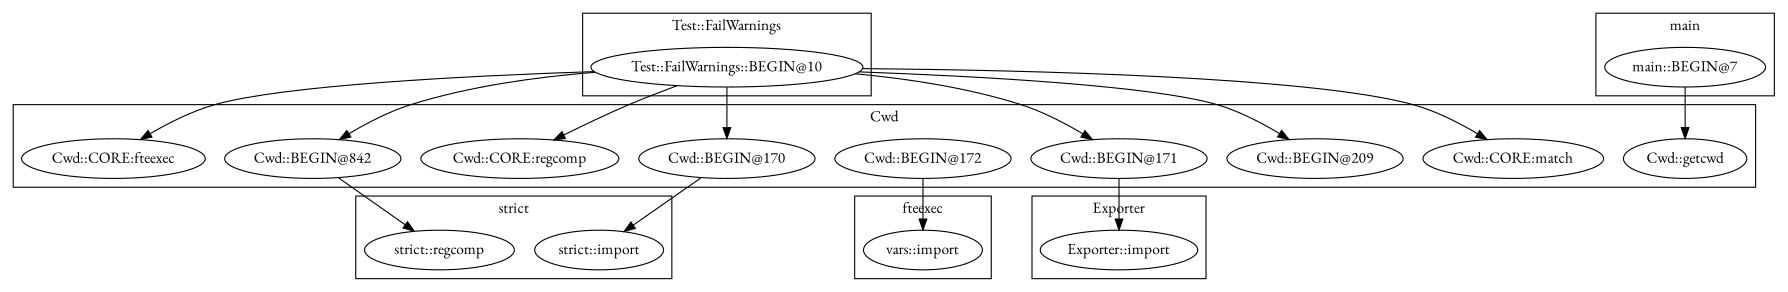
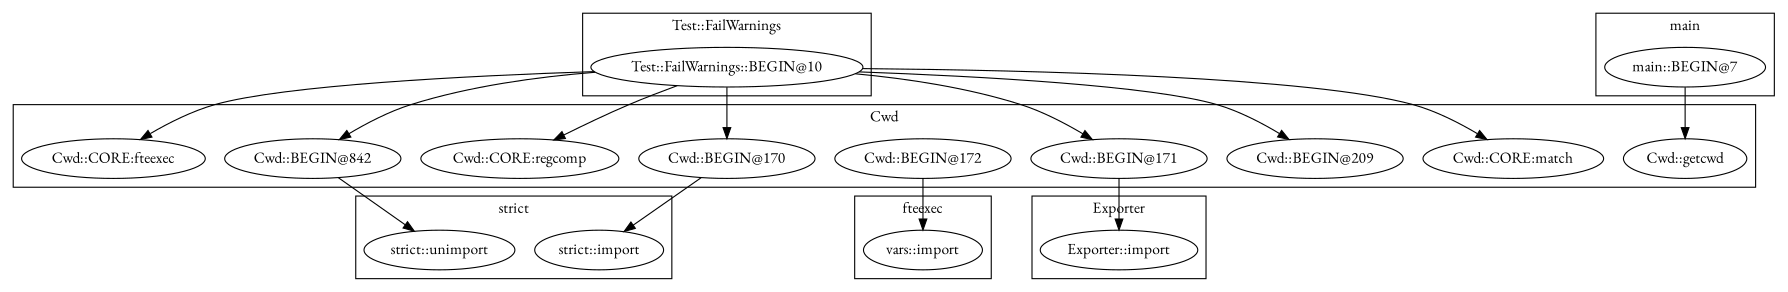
node "strict::regcomp": label "strict::regcomp" -> "strict::unimport"
